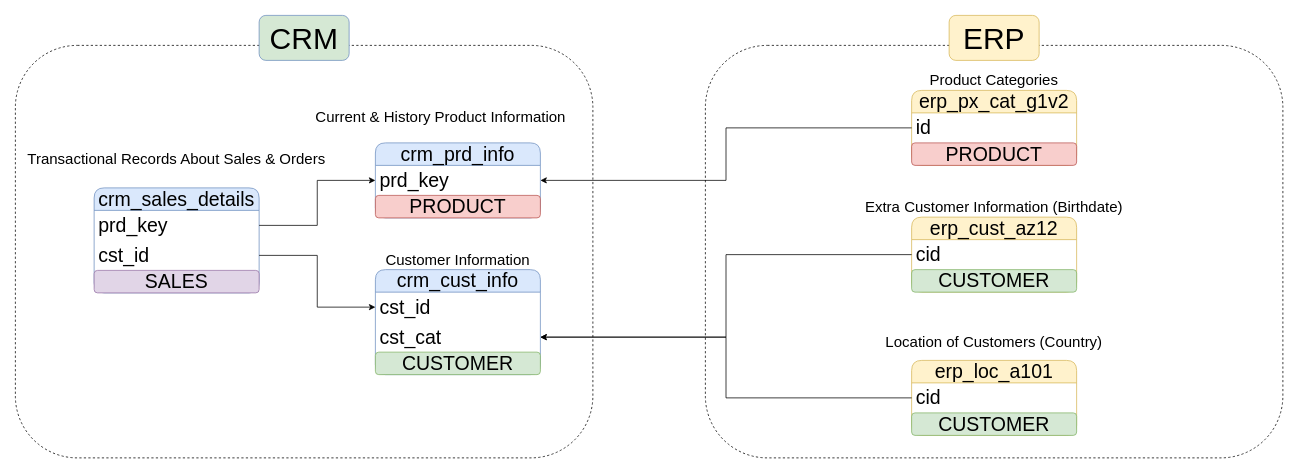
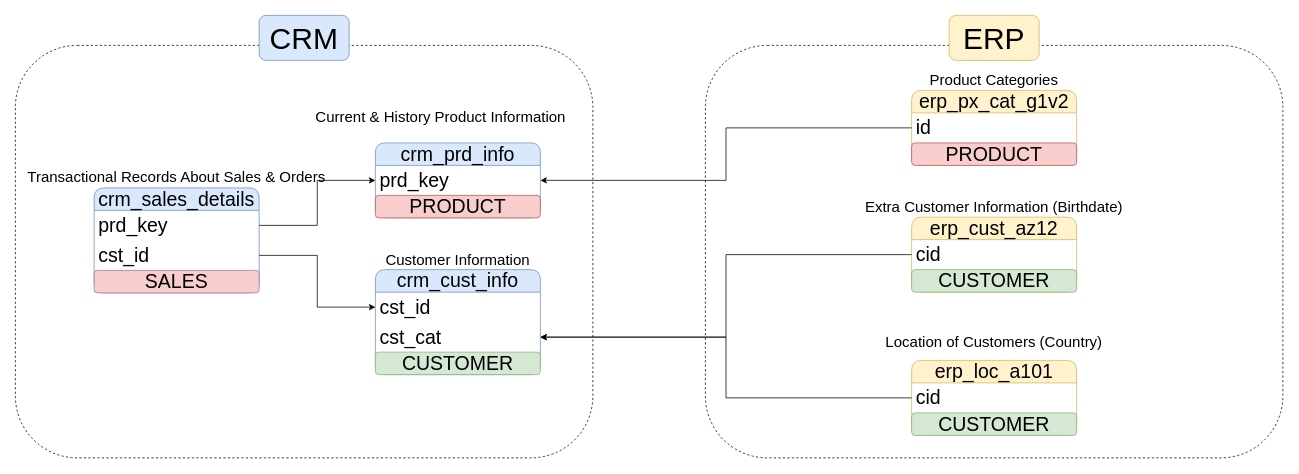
node "CRM": fillcolor #d5e8d4 -> #dae8fc
node "Transactional Records About Sales & Orders": moved (177, 158) -> (177, 177)
node "SALES": fillcolor #e1d5e7 -> #f8cecc
